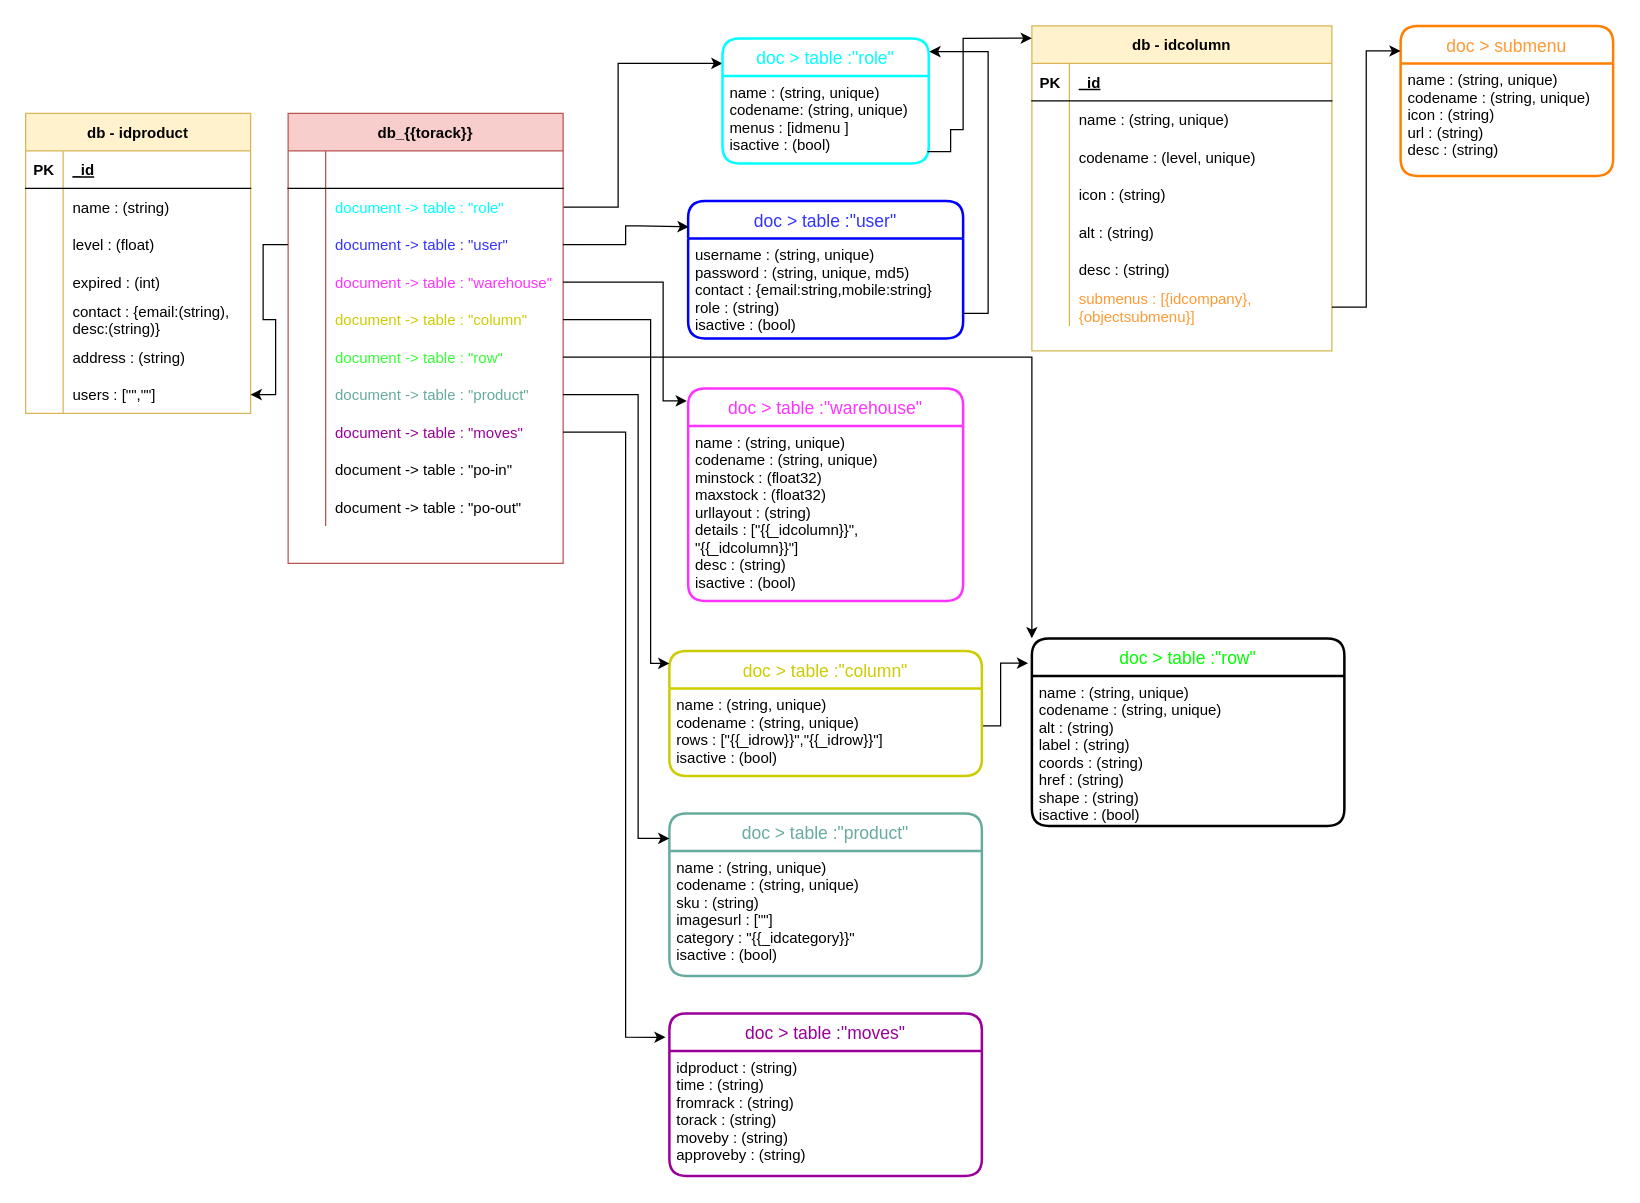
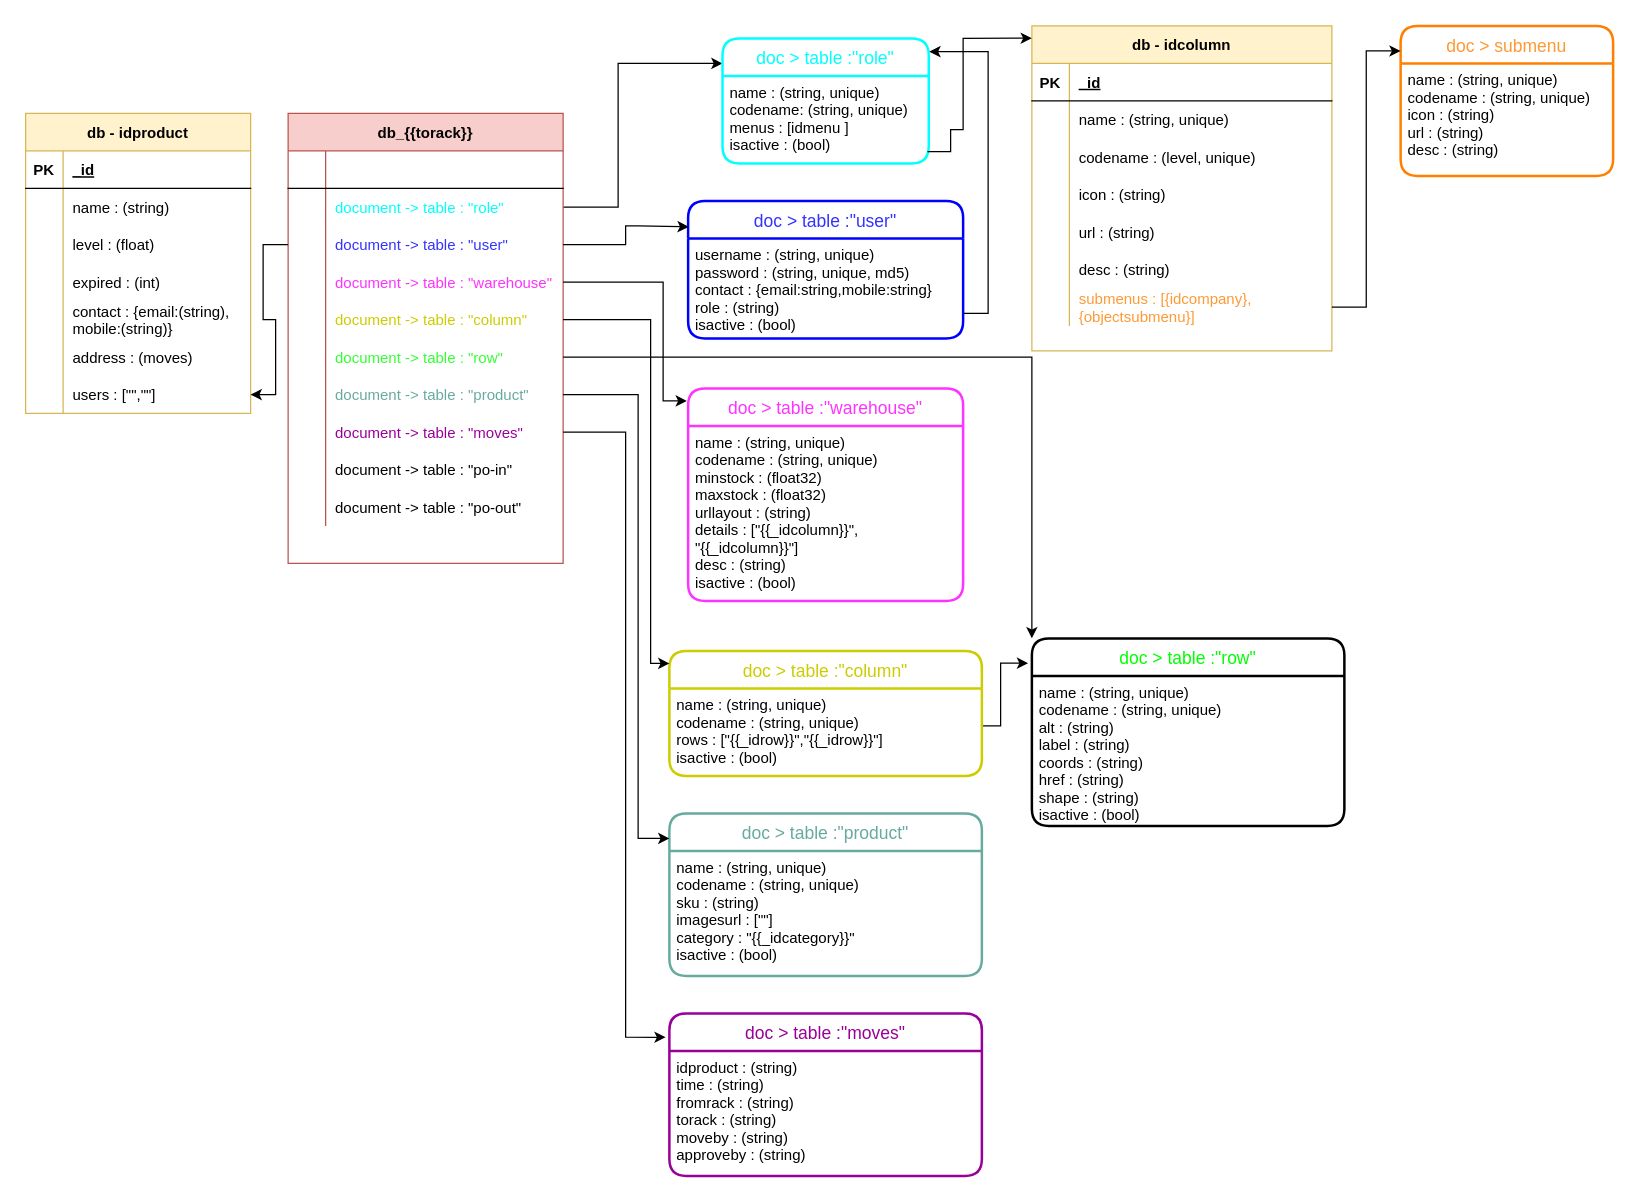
node "alt : (string)": label "alt : (string)" -> "url : (string)"
node "contact : {email:(string), desc:(string)}": label "contact : {email:(string), desc:(string)}" -> "contact : {email:(string), mobile:(string)}"
node "address : (string)": label "address : (string)" -> "address : (moves)"
